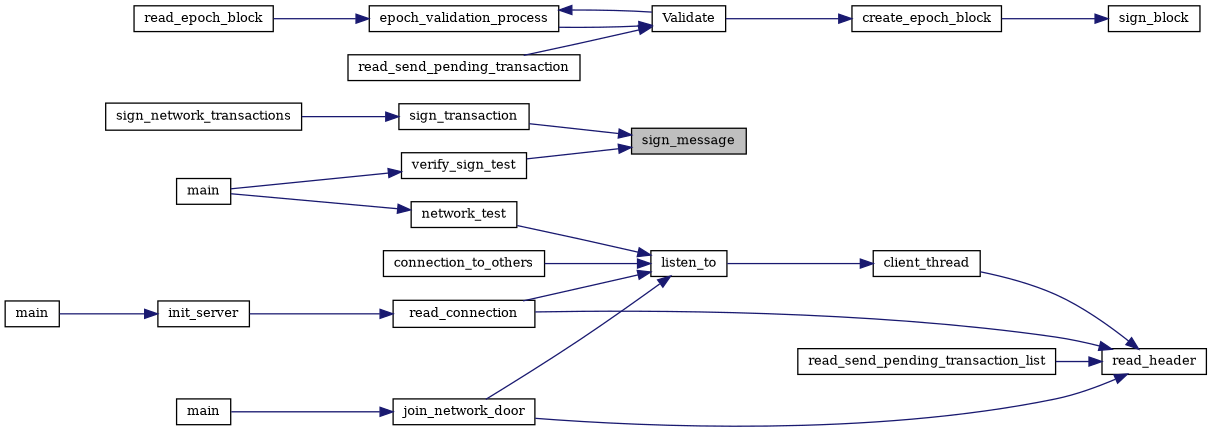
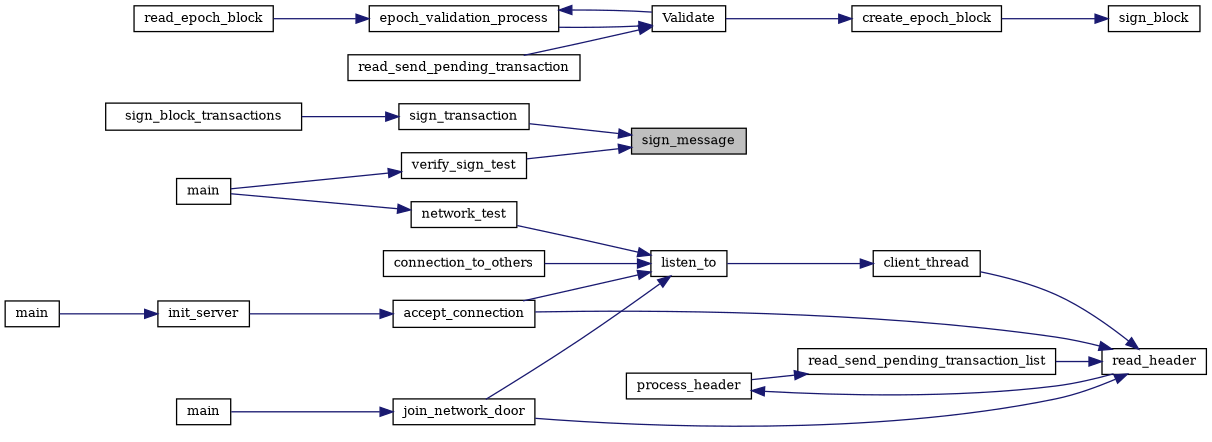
node "sign_network_transactions": label "sign_network_transactions" -> "sign_block_transactions"
node "read_connection": label "read_connection" -> "accept_connection"
node "process_header": added
